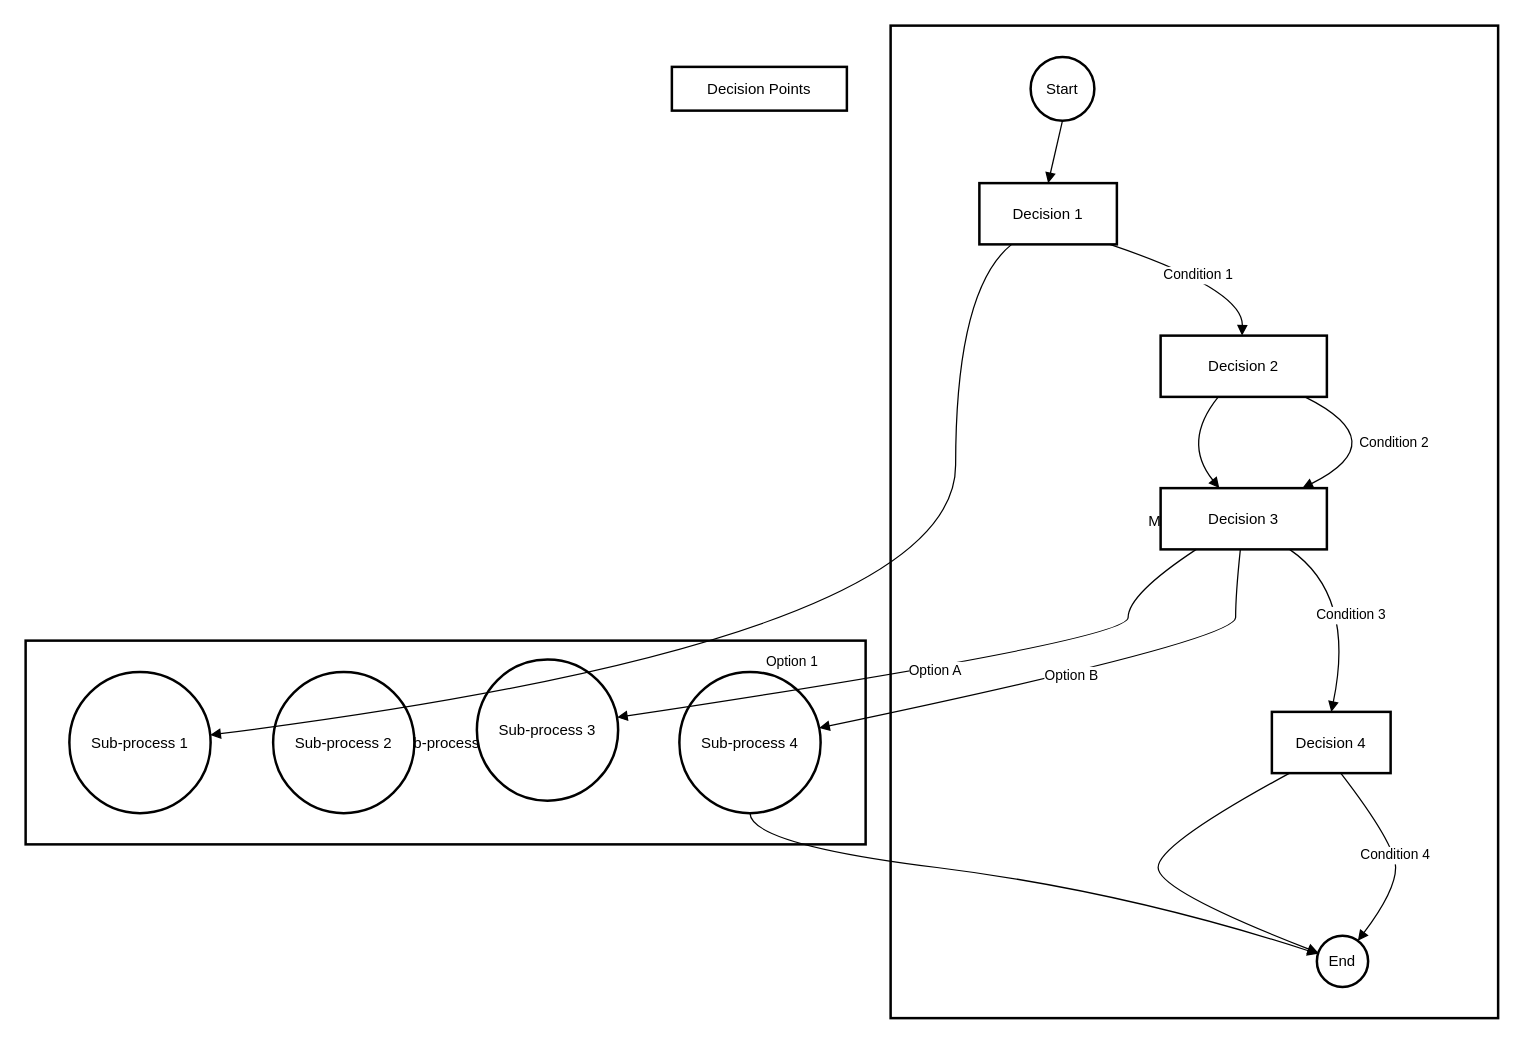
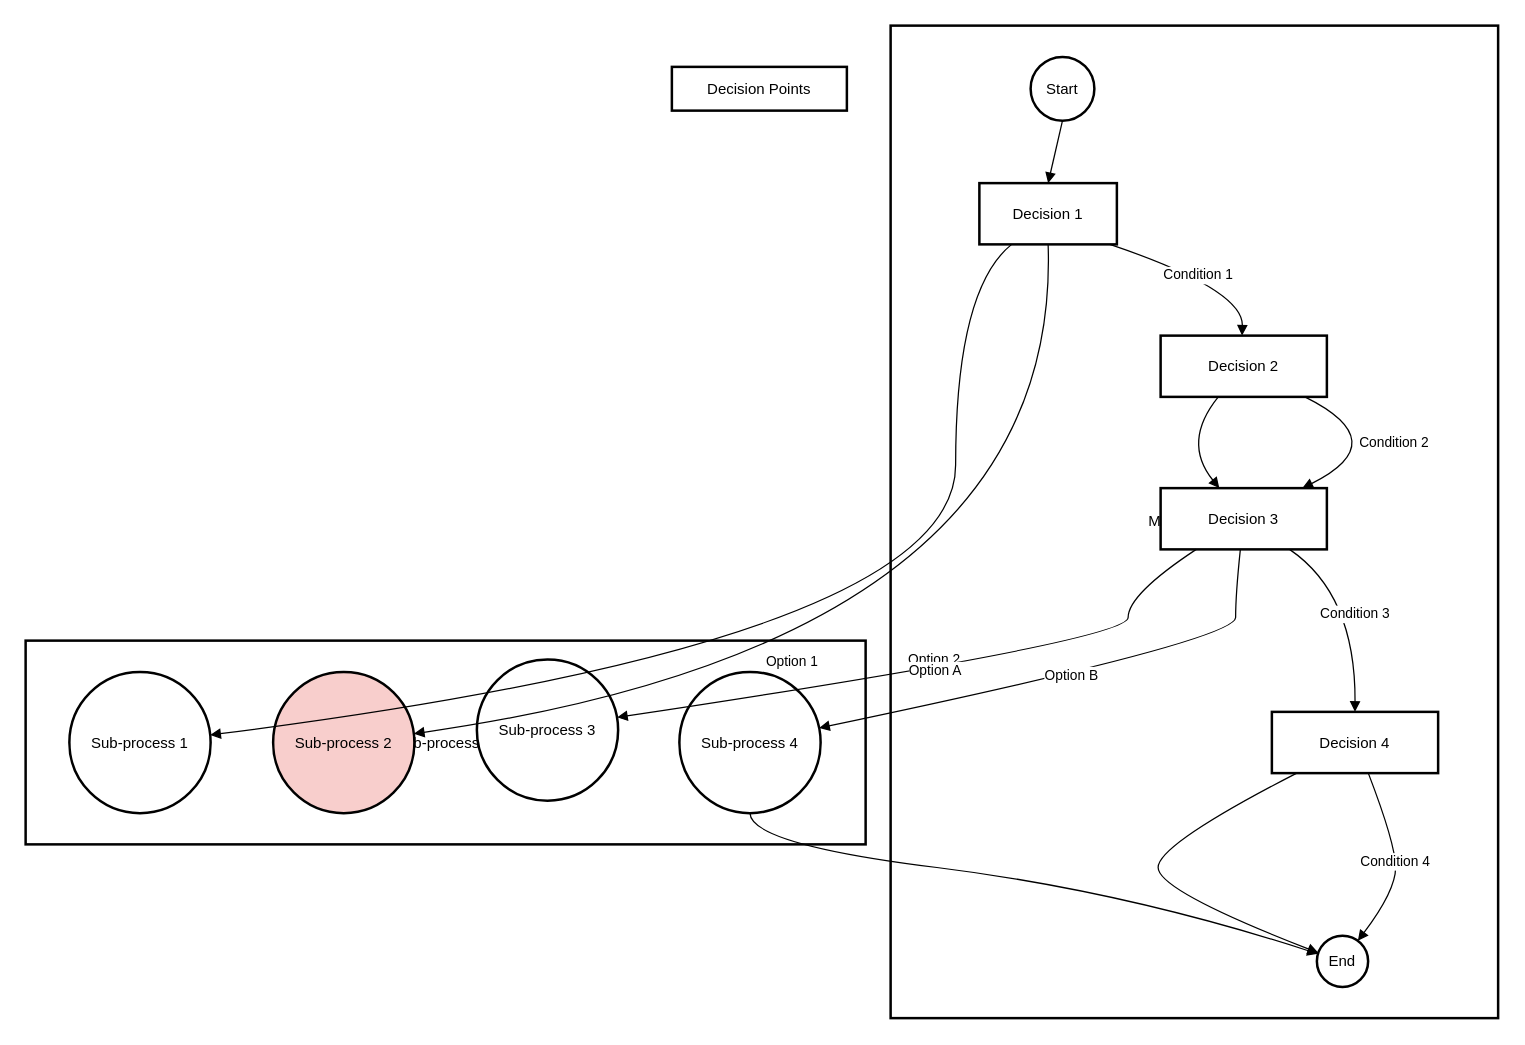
edge "Decision 1" -> "Sub-process 2": added, label "Option 2"
node "Sub-process 2": fillcolor #ffffff -> #f8cecc
node "Decision 4": size 119x61 -> 166x61
